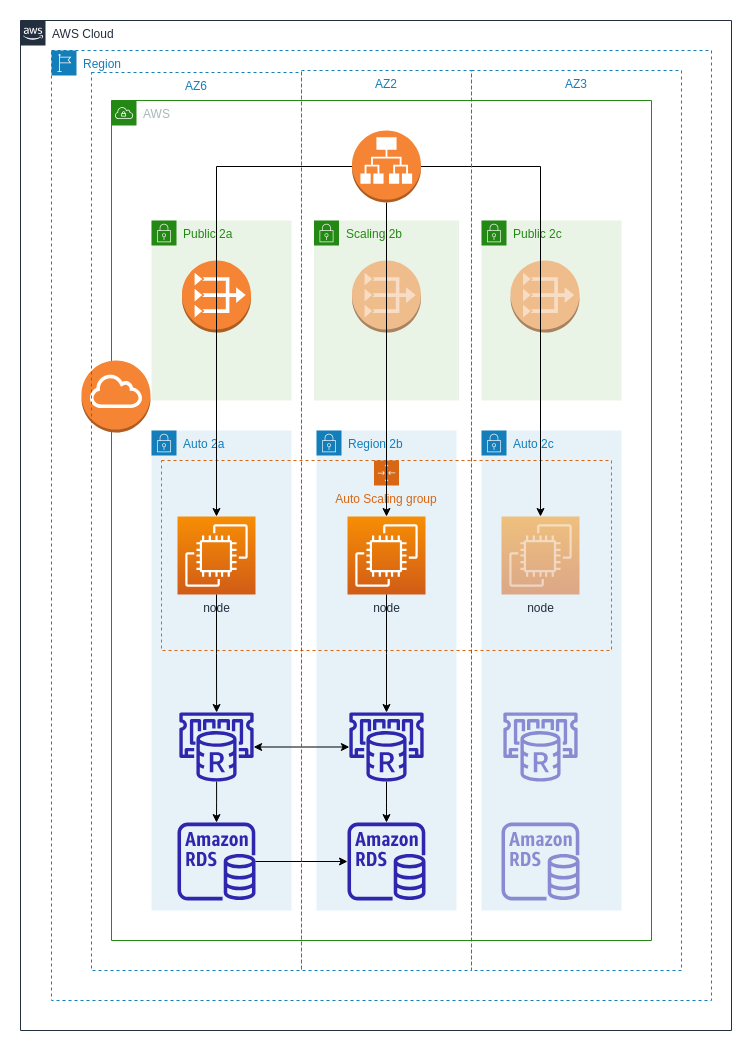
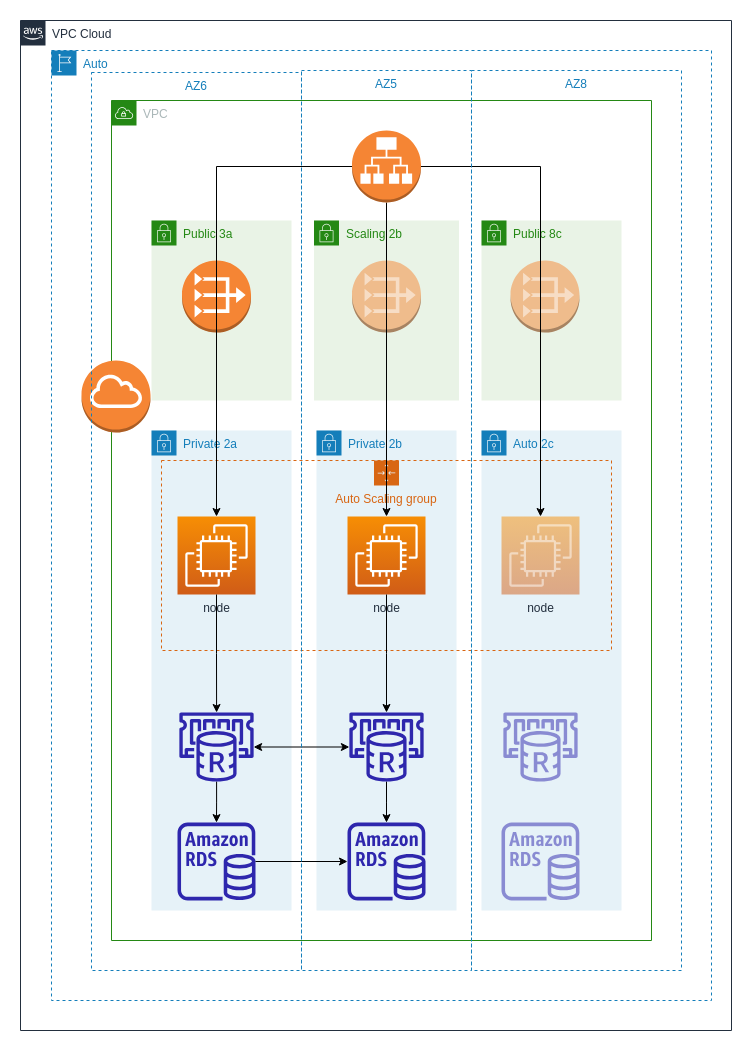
node "AWS Cloud": label "AWS Cloud" -> "VPC Cloud"
node "Region": label "Region" -> "Auto"
node "AZ2": label "AZ2" -> "AZ5"
node "AZ3": label "AZ3" -> "AZ8"
node "AWS": label "AWS" -> "VPC"
node "Public 2a": label "Public 2a" -> "Public 3a"
node "Public 2c": label "Public 2c" -> "Public 8c"
node "Auto 2a": label "Auto 2a" -> "Private 2a"
node "Region 2b": label "Region 2b" -> "Private 2b"
